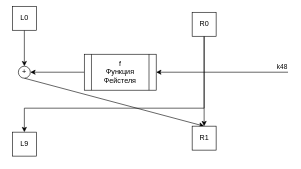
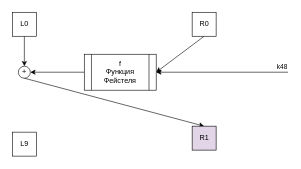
node "L0": moved (24, 18) -> (24, 24)
edge "R0" -> "L9": removed
edge "R0" -> "R1": now "R0" -> "f Функция Фейстеля"
node "R1": fillcolor #ffffff -> #e1d5e7
